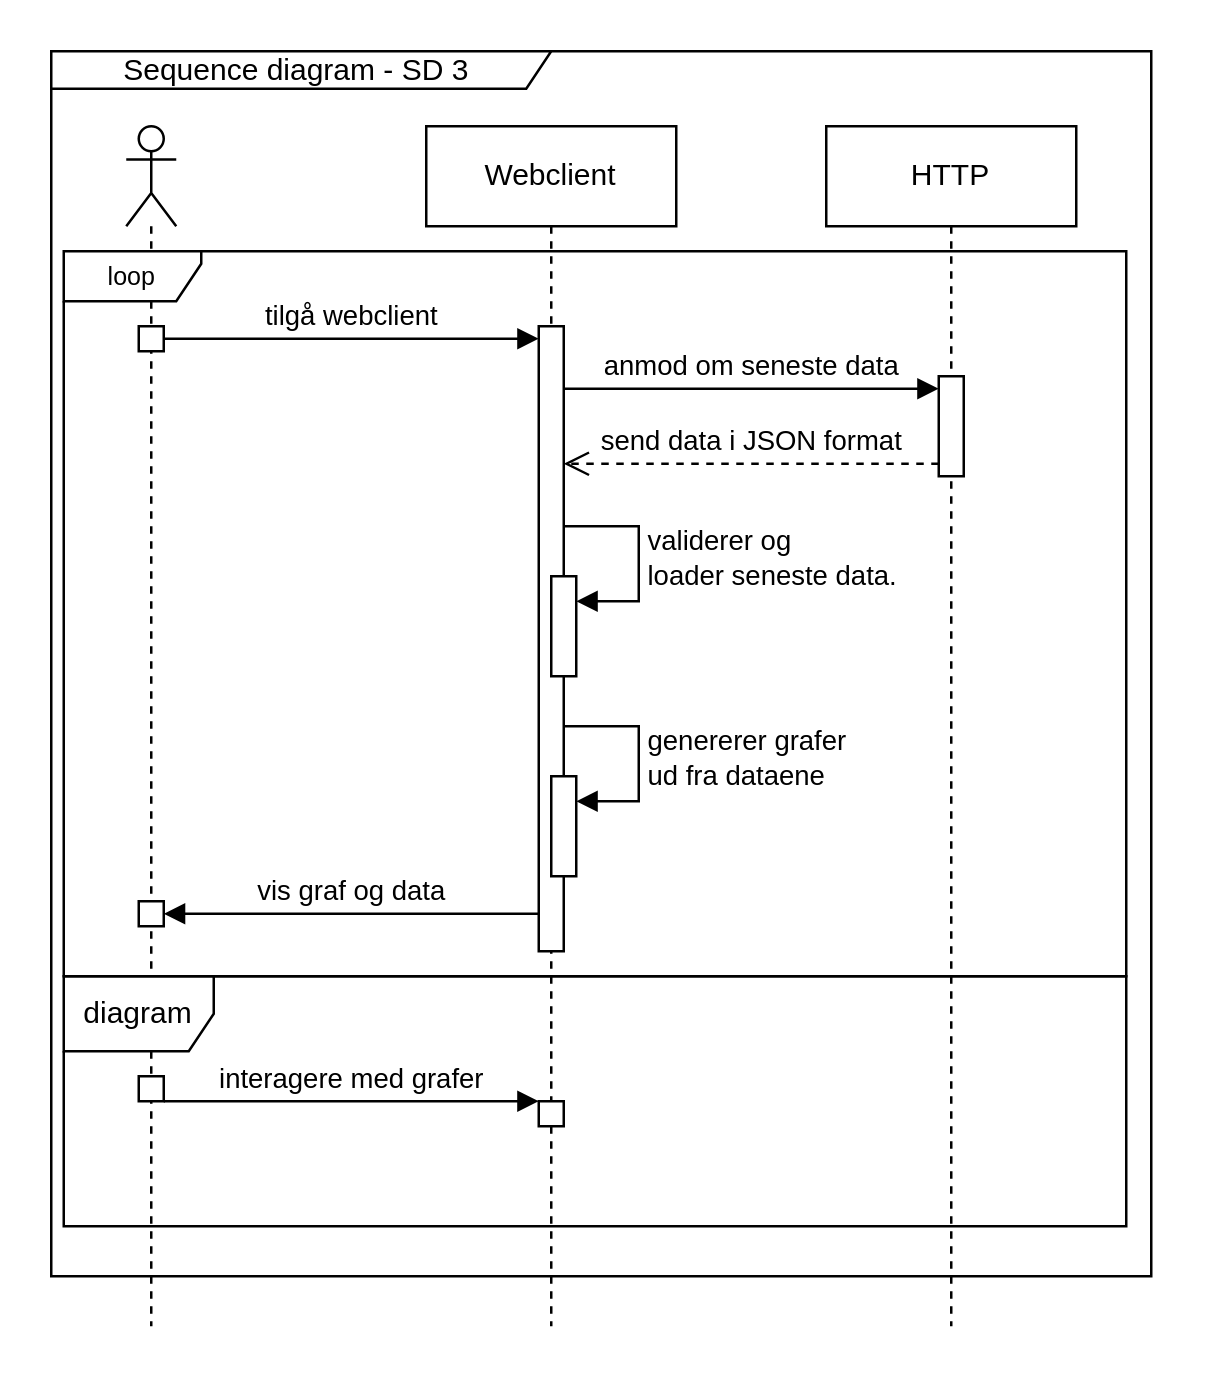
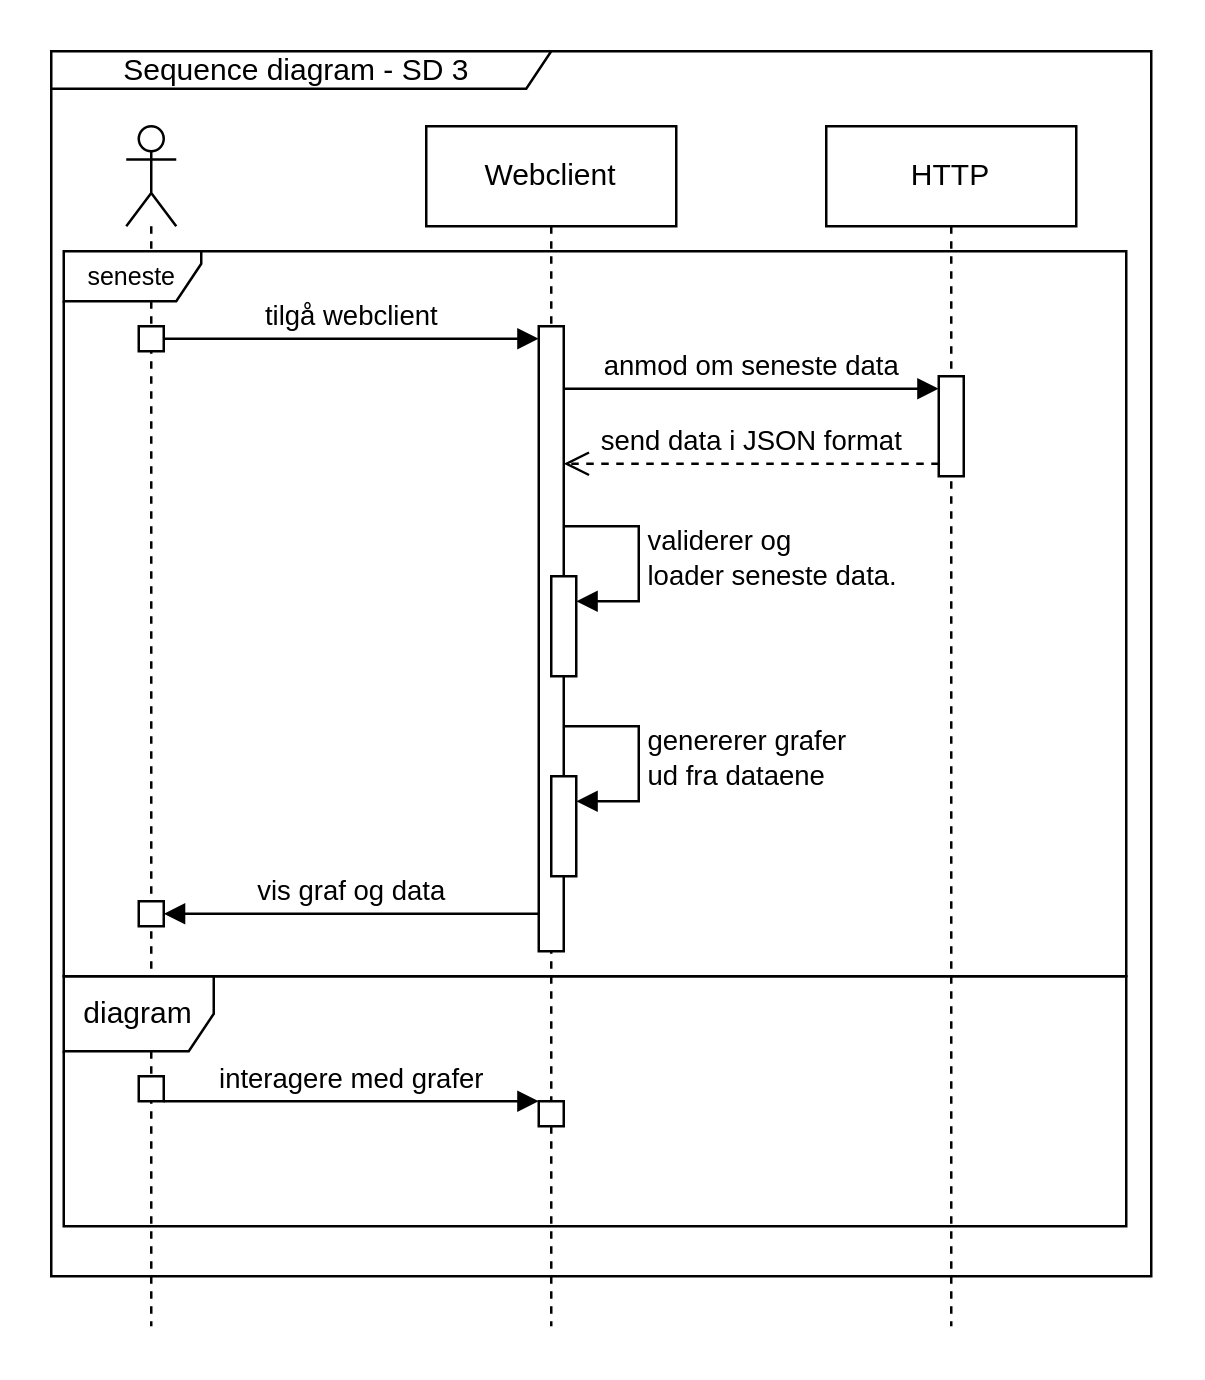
node "loop": label "loop" -> "seneste"
